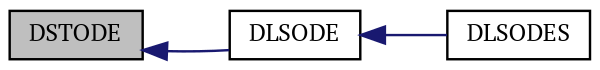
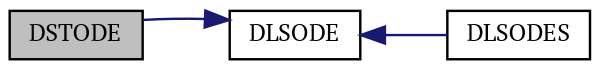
edge "DLSODE" -> "DSTODE": reversed
